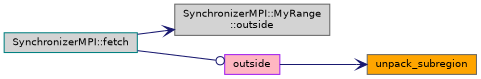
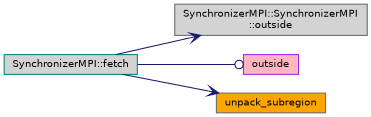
node "SynchronizerMPI::MyRange ::outside": label "SynchronizerMPI::MyRange ::outside" -> "SynchronizerMPI::SynchronizerMPI ::outside"
edge "outside" -> "unpack_subregion": now "SynchronizerMPI::fetch" -> "unpack_subregion"
